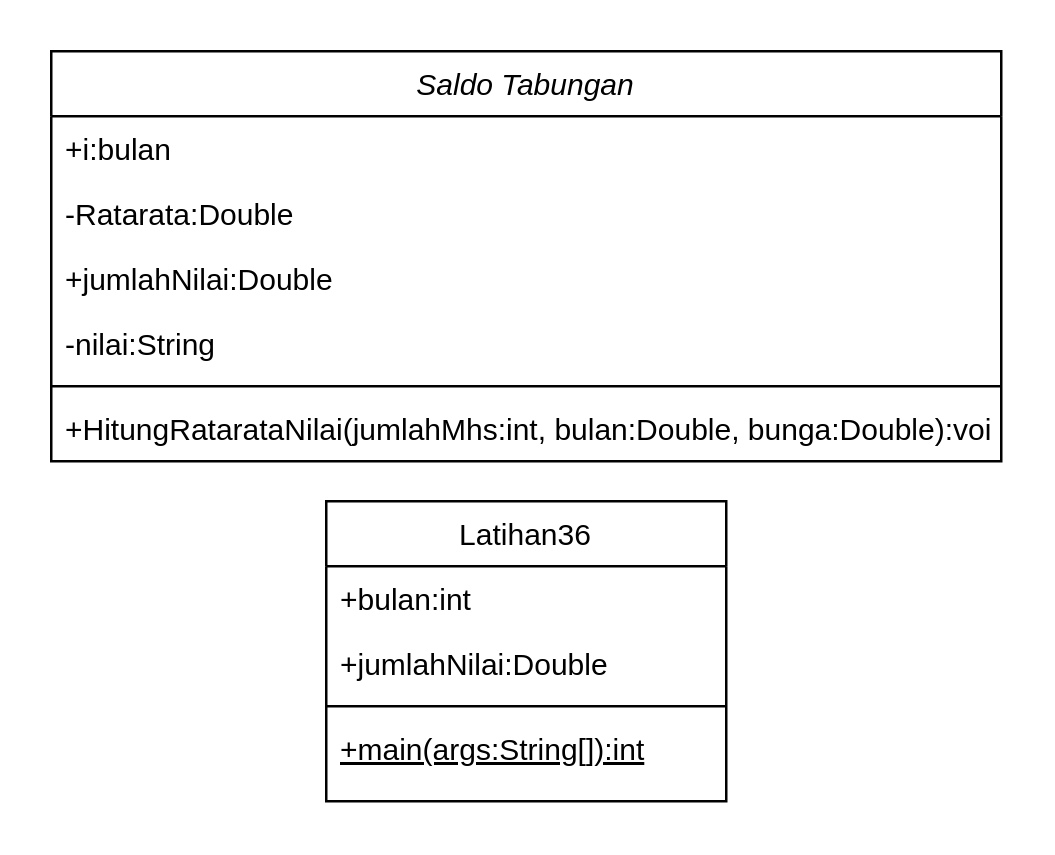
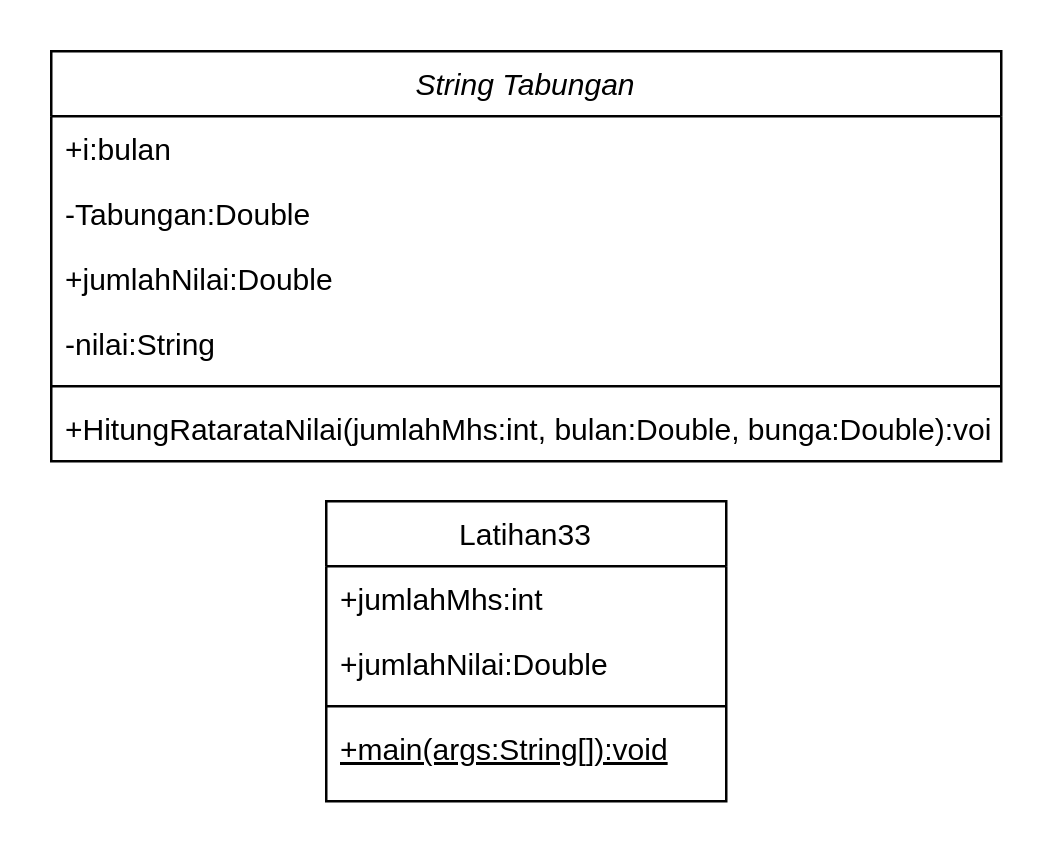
node "Saldo Tabungan": label "Saldo Tabungan" -> "String Tabungan"
node "-Ratarata:Double": label "-Ratarata:Double" -> "-Tabungan:Double"
node "Latihan36": label "Latihan36" -> "Latihan33"
node "+bulan:int": label "+bulan:int" -> "+jumlahMhs:int"
node "+main(args:String[]):int": label "+main(args:String[]):int" -> "+main(args:String[]):void"
